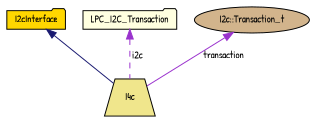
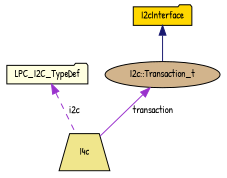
node "LPC_I2C_Transaction": label "LPC_I2C_Transaction" -> "LPC_I2C_TypeDef"
edge "I4c" -> "I2cInterface": now "I2c::Transaction_t" -> "I2cInterface"
